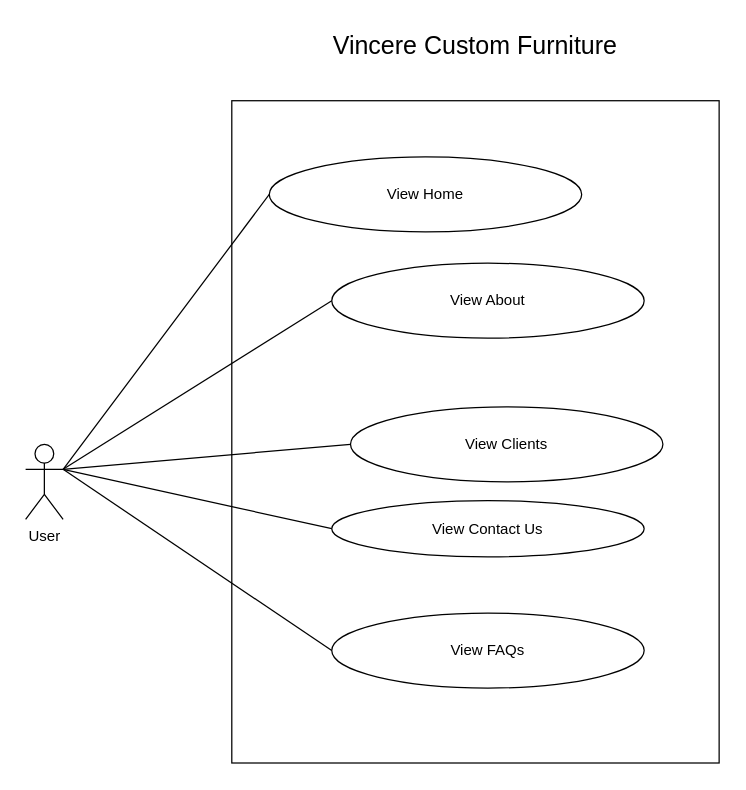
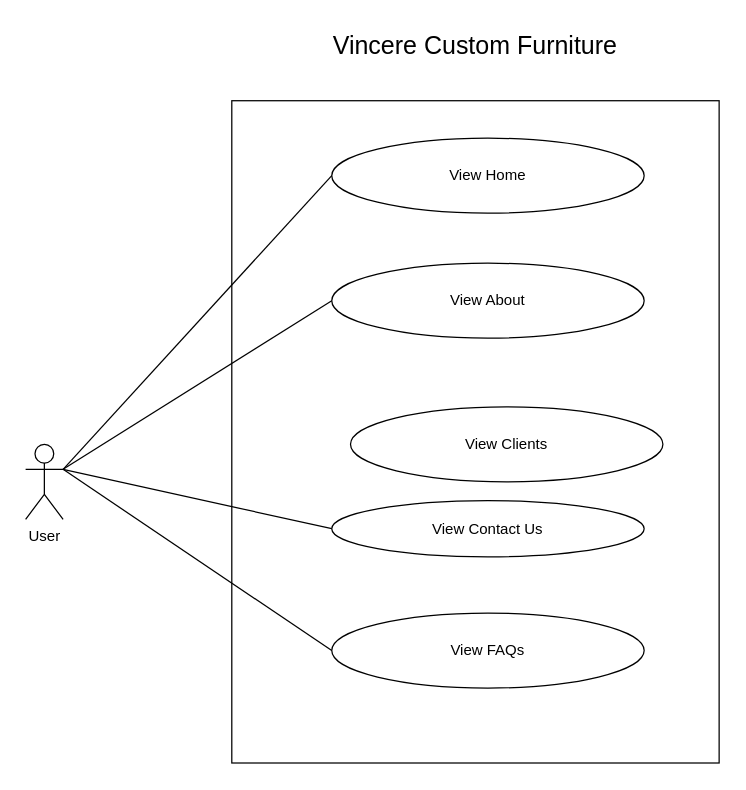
node "View Home": moved (426, 194) -> (488, 176)
edge "View Clients" -- "User": removed
